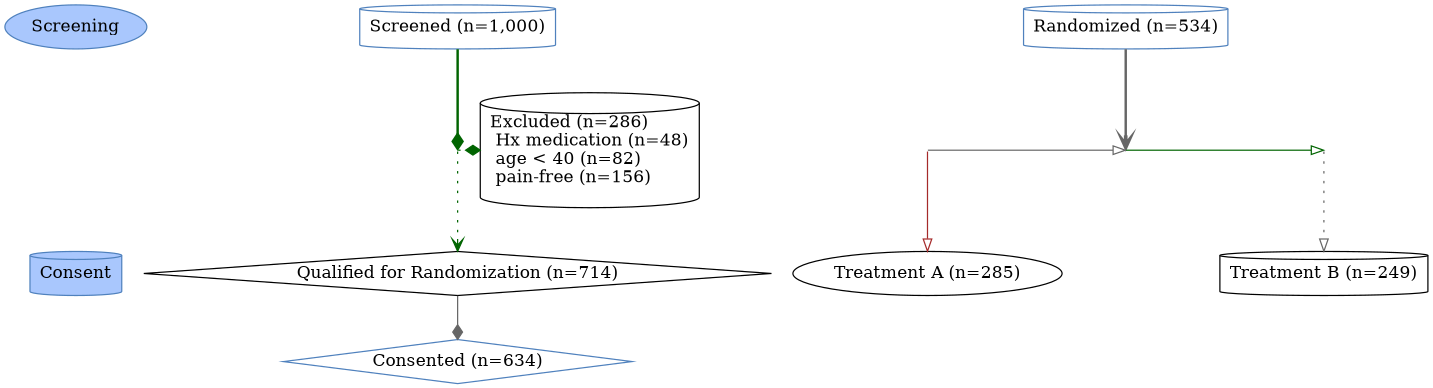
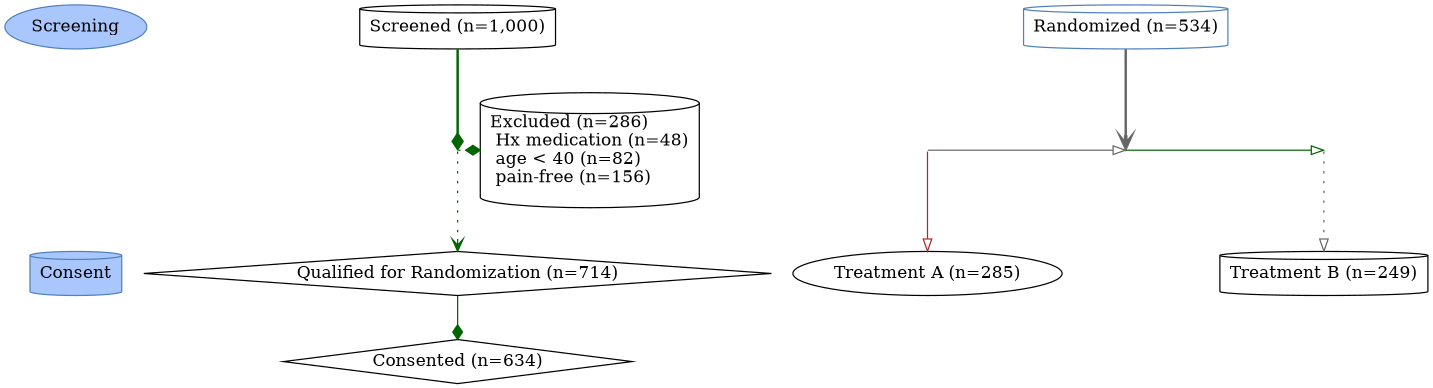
node "Screened (n=1,000)": color #4f81bd -> black
edge "Qualified for Randomization (n=714)" -> "Consented (n=634)": color gray40 -> darkgreen
node "Consented (n=634)": color #4f81bd -> black
